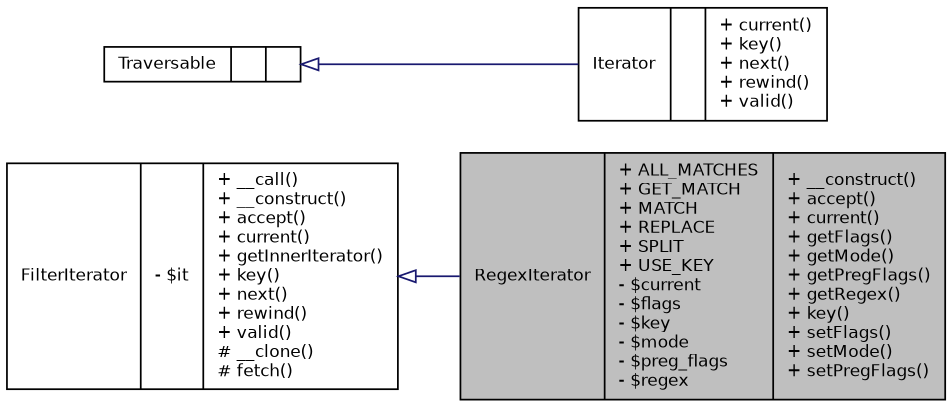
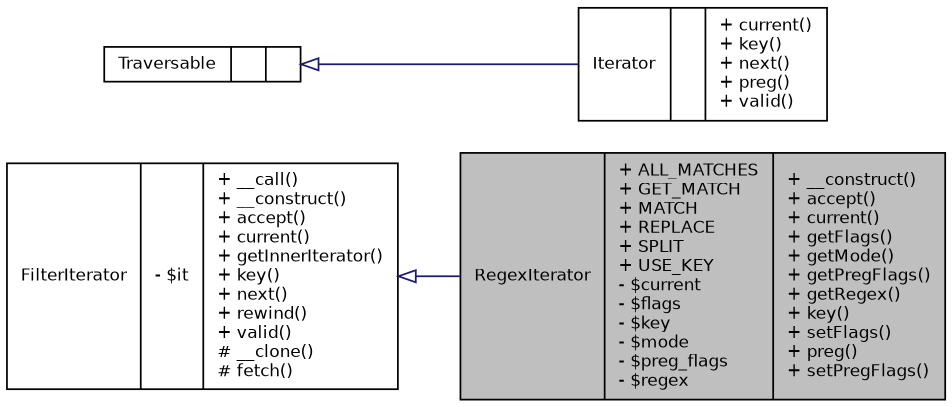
node "Iterator": text "+ rewind()" -> "+ preg()"
node "RegexIterator": text "+ setMode()" -> "+ preg()"
